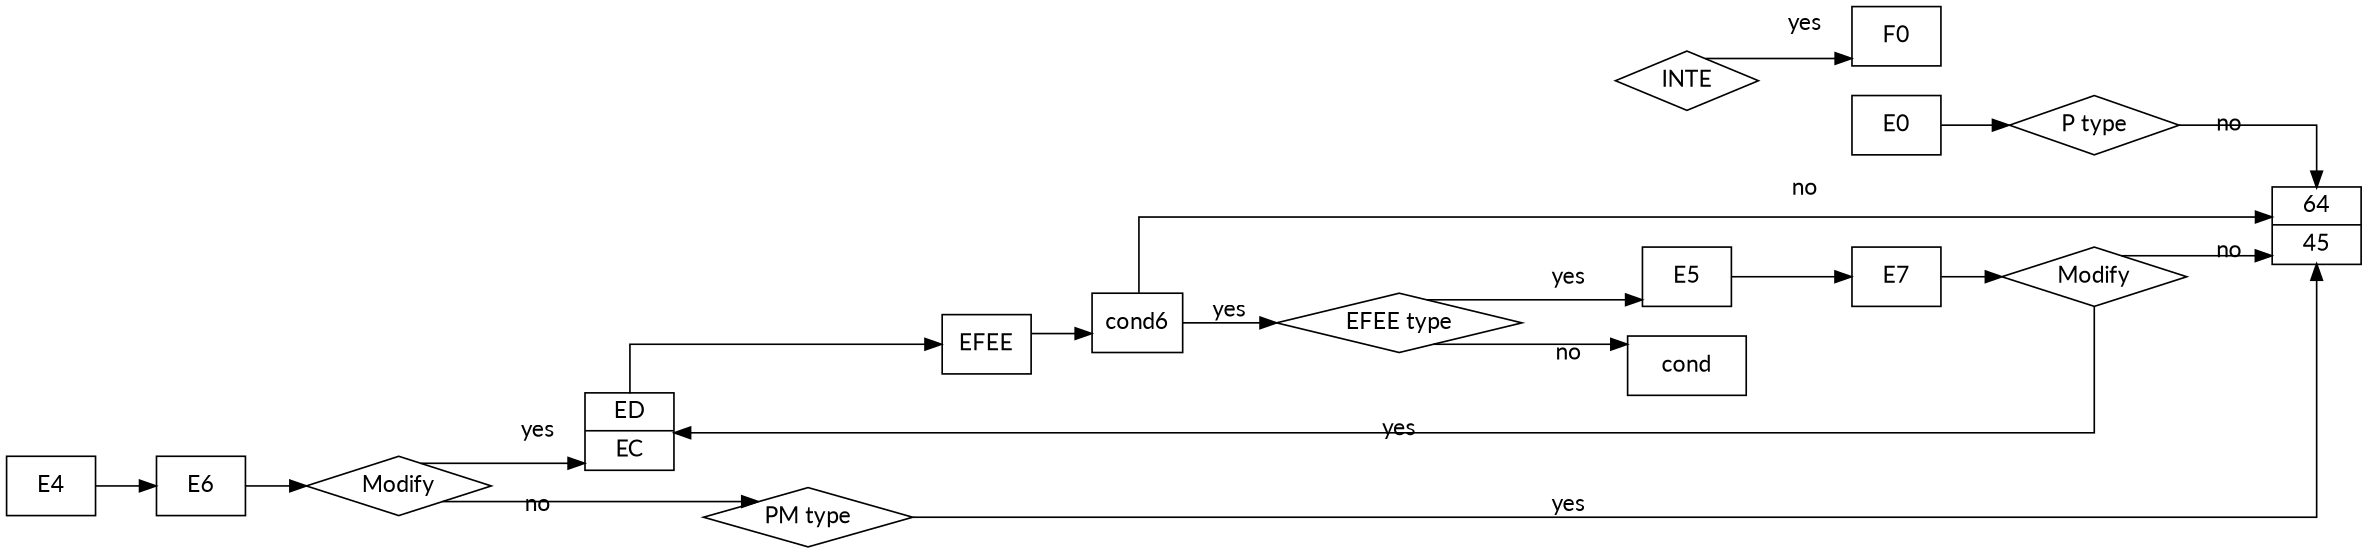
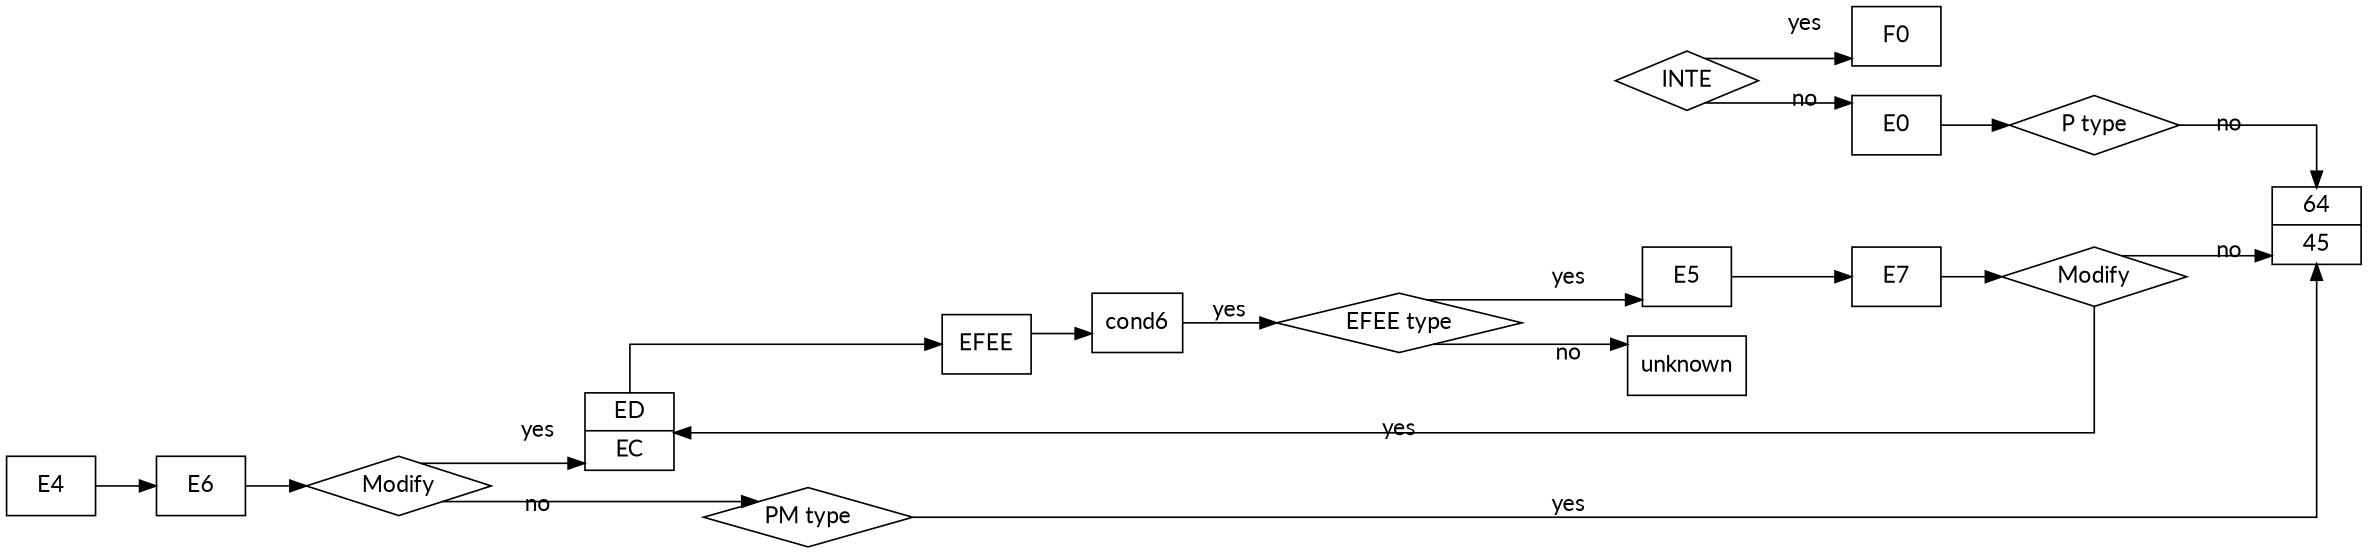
edge "INTE" -> "E0": added, label "no"
edge "cond6" -> "64": removed, label "no"
node "cond": label "cond" -> "unknown"
